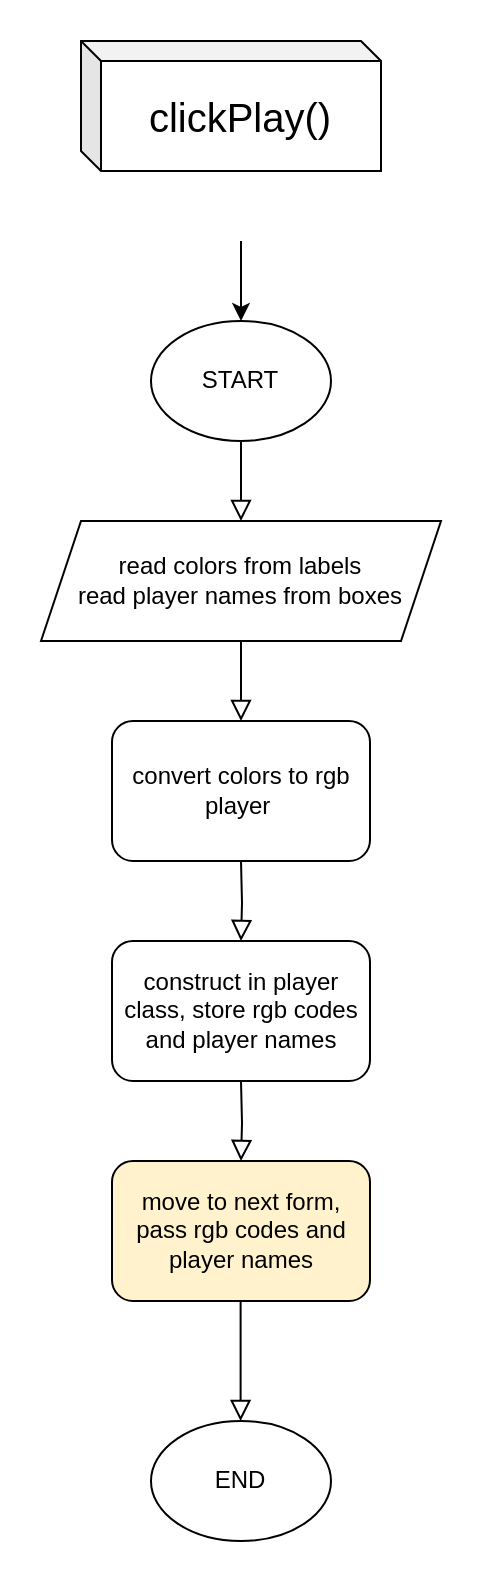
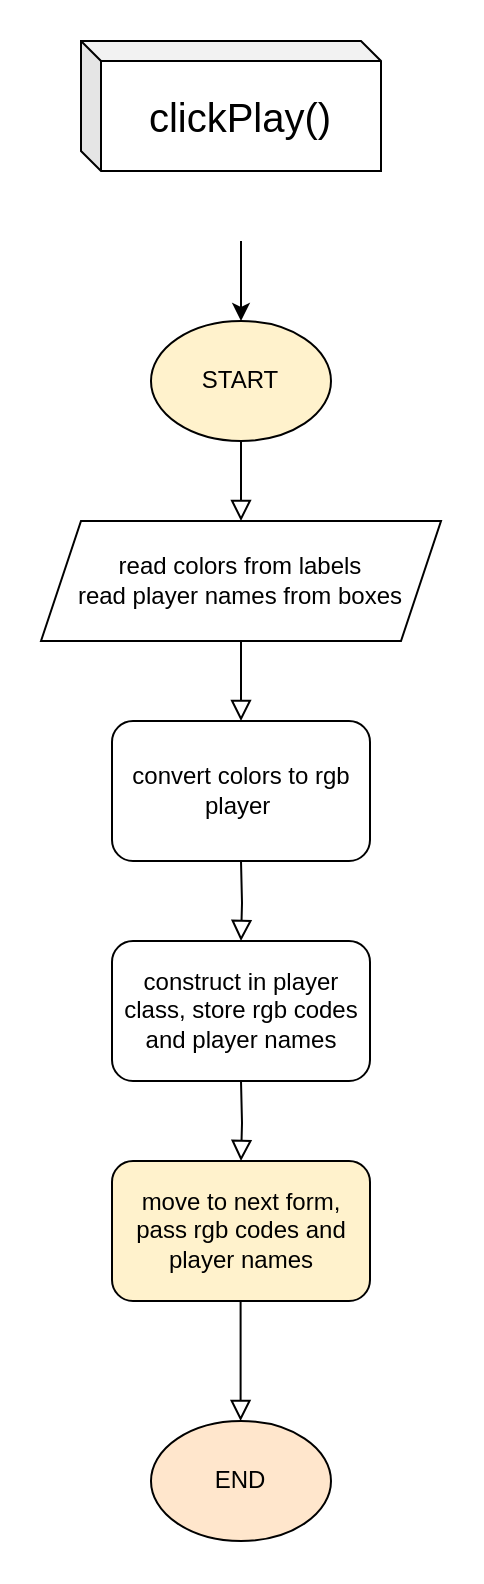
node "START": fillcolor #ffffff -> #fff2cc
node "END": fillcolor #ffffff -> #ffe6cc
